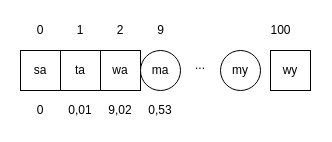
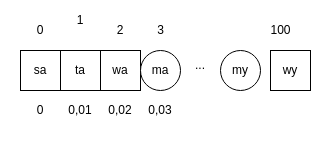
node "1": moved (81, 31) -> (81, 21)
node "9": label "9" -> "3"
node "9,02": label "9,02" -> "0,02"
node "0,53": label "0,53" -> "0,03"
